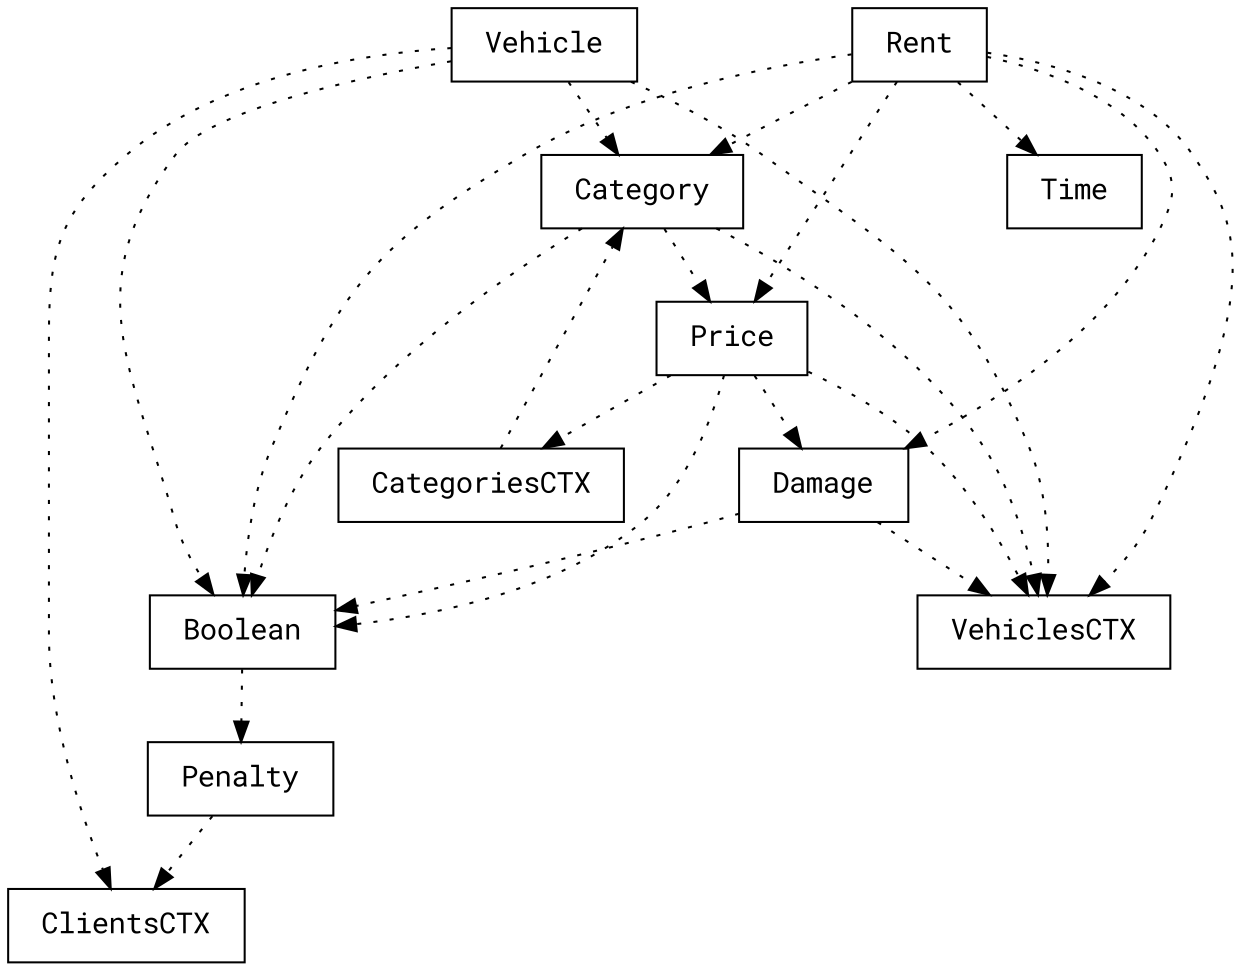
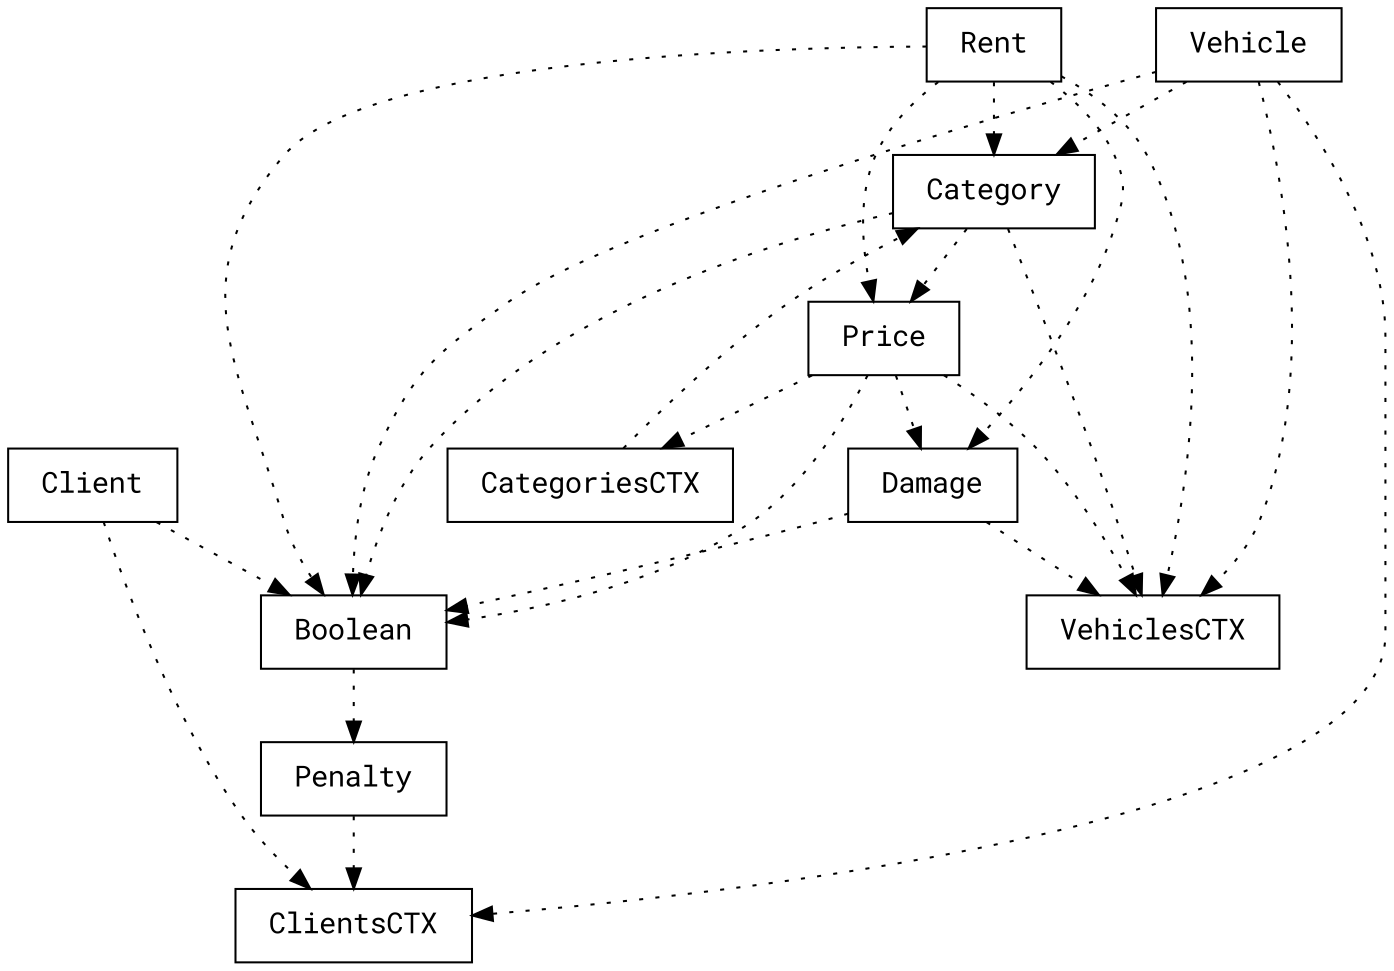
node "Time": removed
node "Client": added
